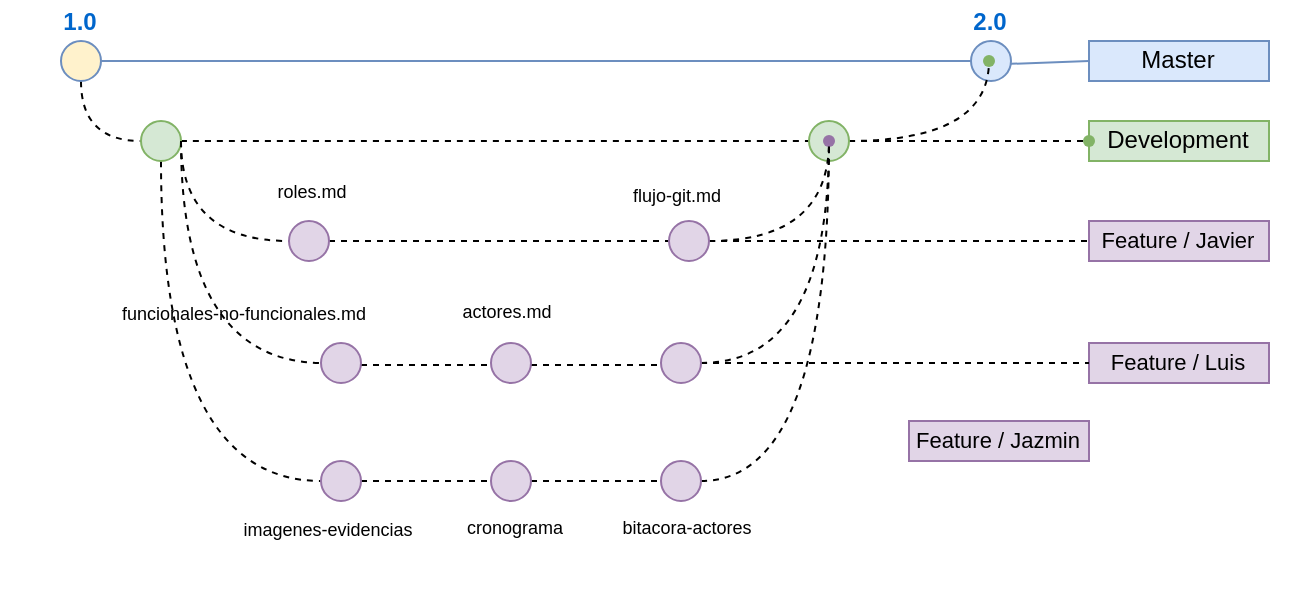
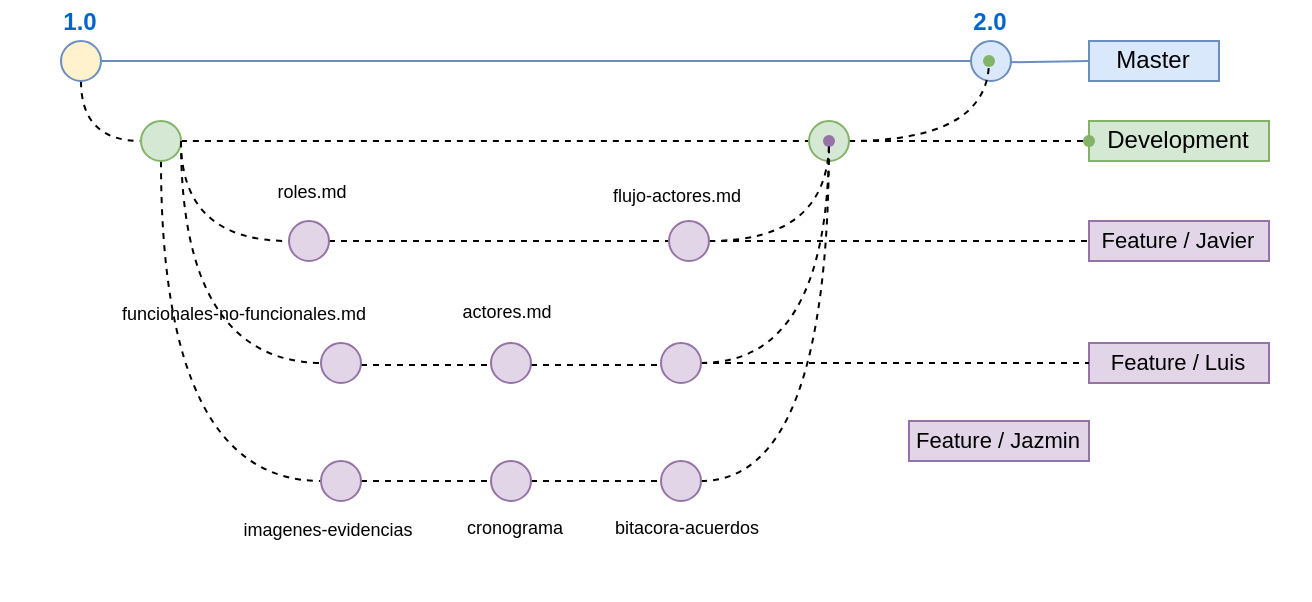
node "Master": size 180x40 -> 130x40
node "flujo-git.md": label "flujo-git.md" -> "flujo-actores.md"
node "bitacora-actores": label "bitacora-actores" -> "bitacora-acuerdos"
